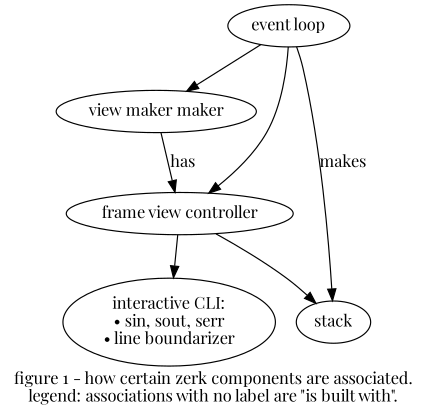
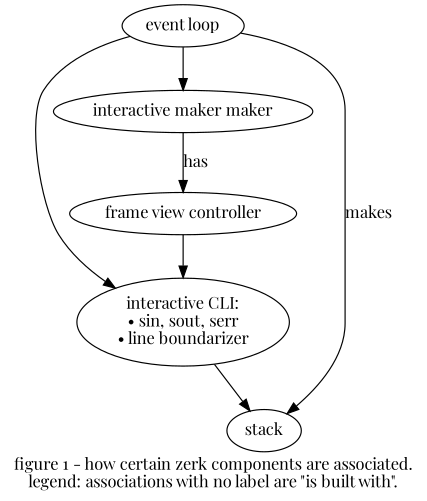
node "view maker maker": label "view maker maker" -> "interactive maker maker"
edge "event loop" -> "frame view controller": now "event loop" -> "interactive CLI: • sin, sout, serr • line boundarizer"
edge "frame view controller" -> "stack": now "interactive CLI: • sin, sout, serr • line boundarizer" -> "stack"
